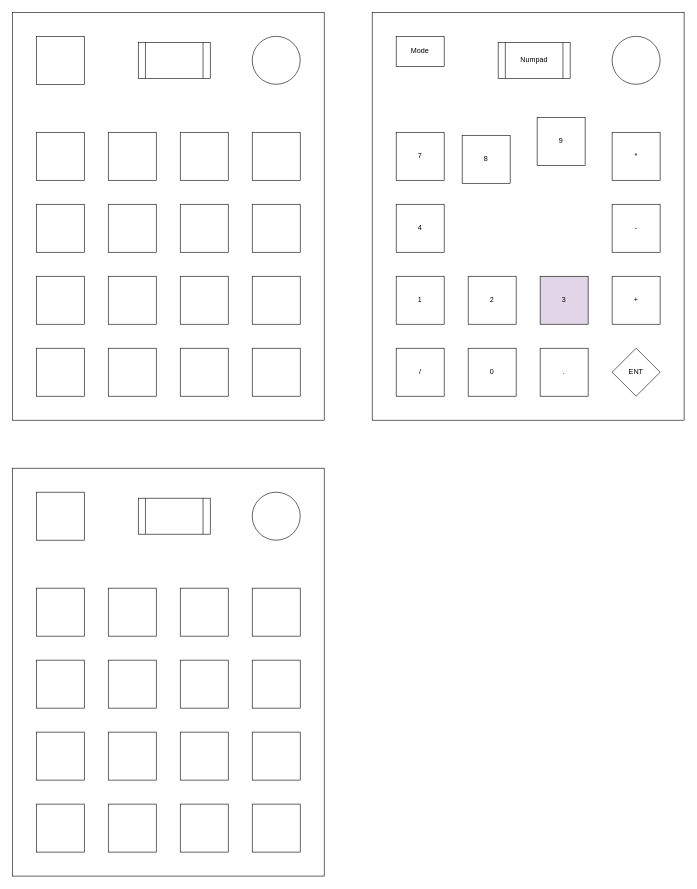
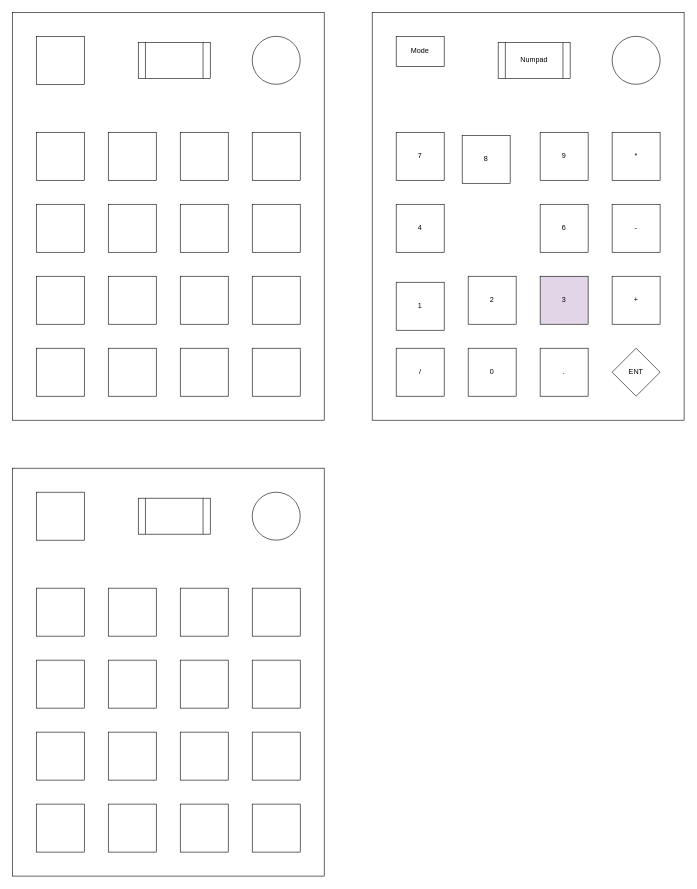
node "9": moved (561, 141) -> (564, 156)
node "6": added
node "1": moved (420, 300) -> (420, 306)
